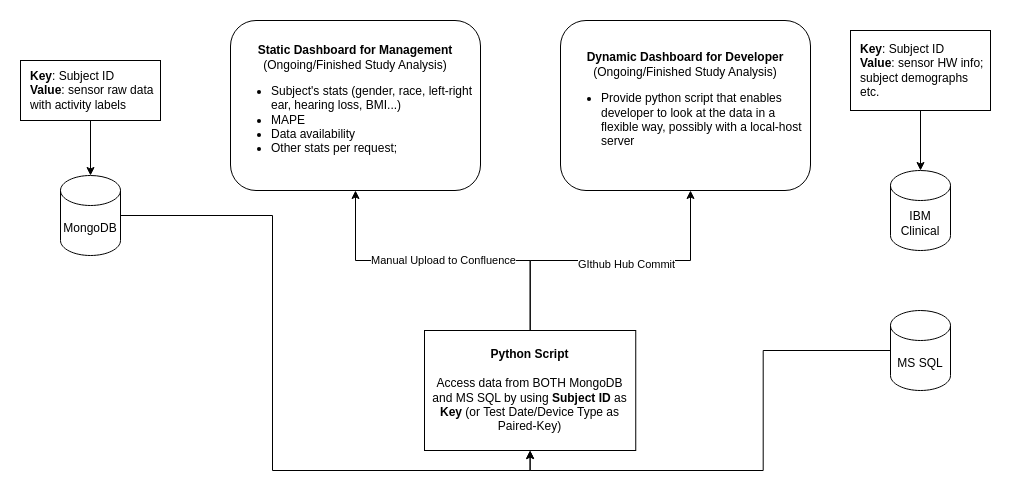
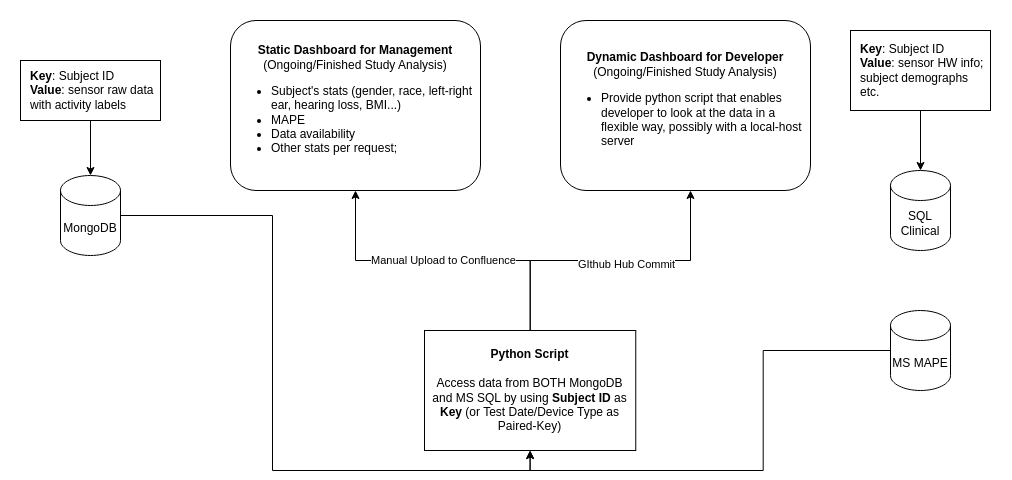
node "IBM Clinical": label "IBM Clinical" -> "SQL Clinical"
node "MS SQL": label "MS SQL" -> "MS MAPE"
